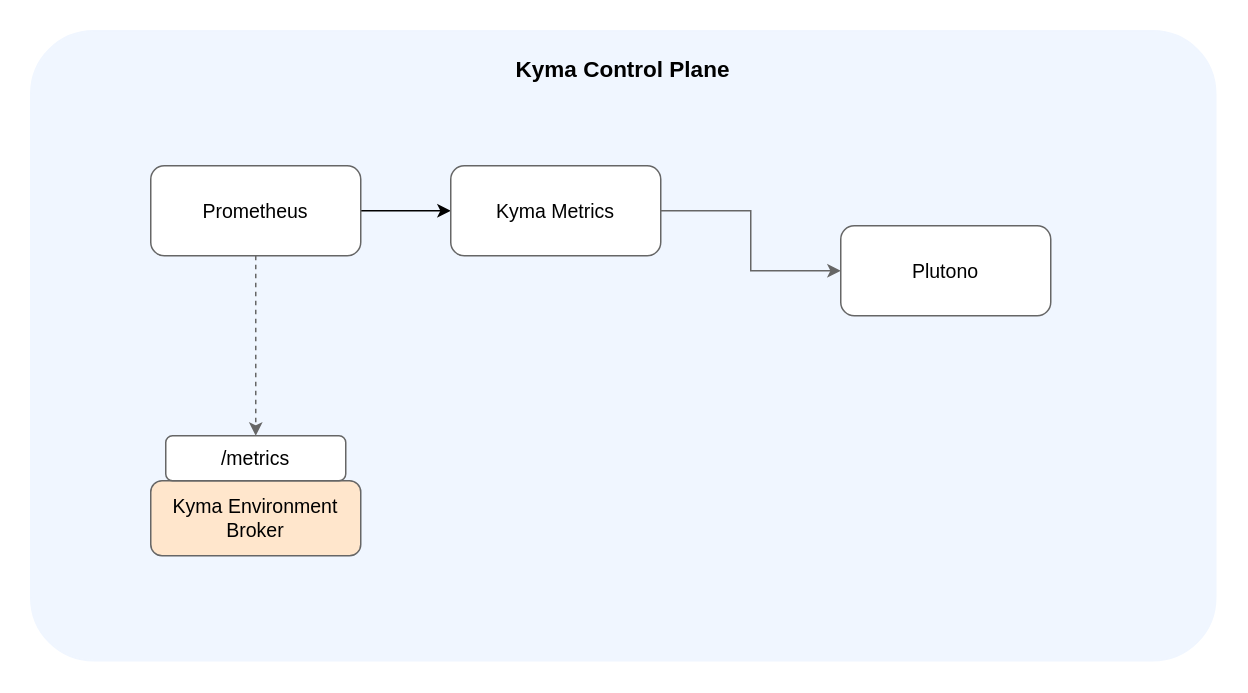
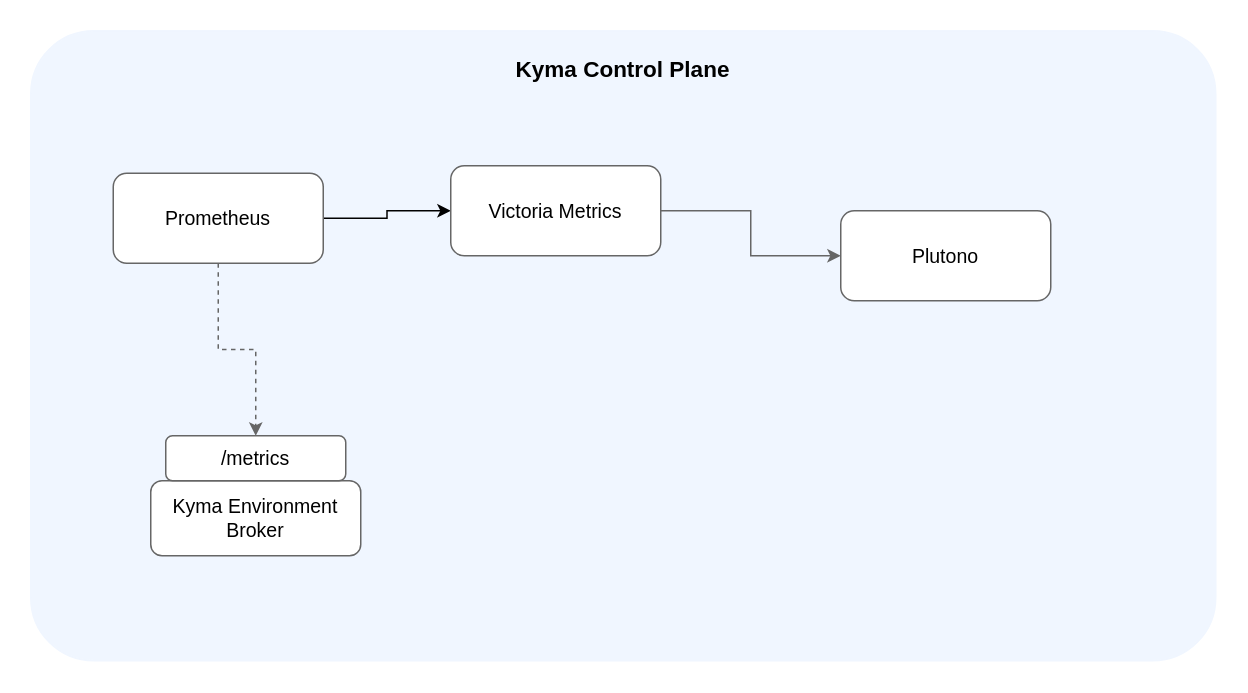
node "Prometheus": moved (256, 211) -> (218, 218)
node "Kyma Metrics": label "Kyma Metrics" -> "Victoria Metrics"
node "Plutono": moved (946, 271) -> (946, 256)
node "Kyma Environment Broker": fillcolor #ffe6cc -> #ffffff
